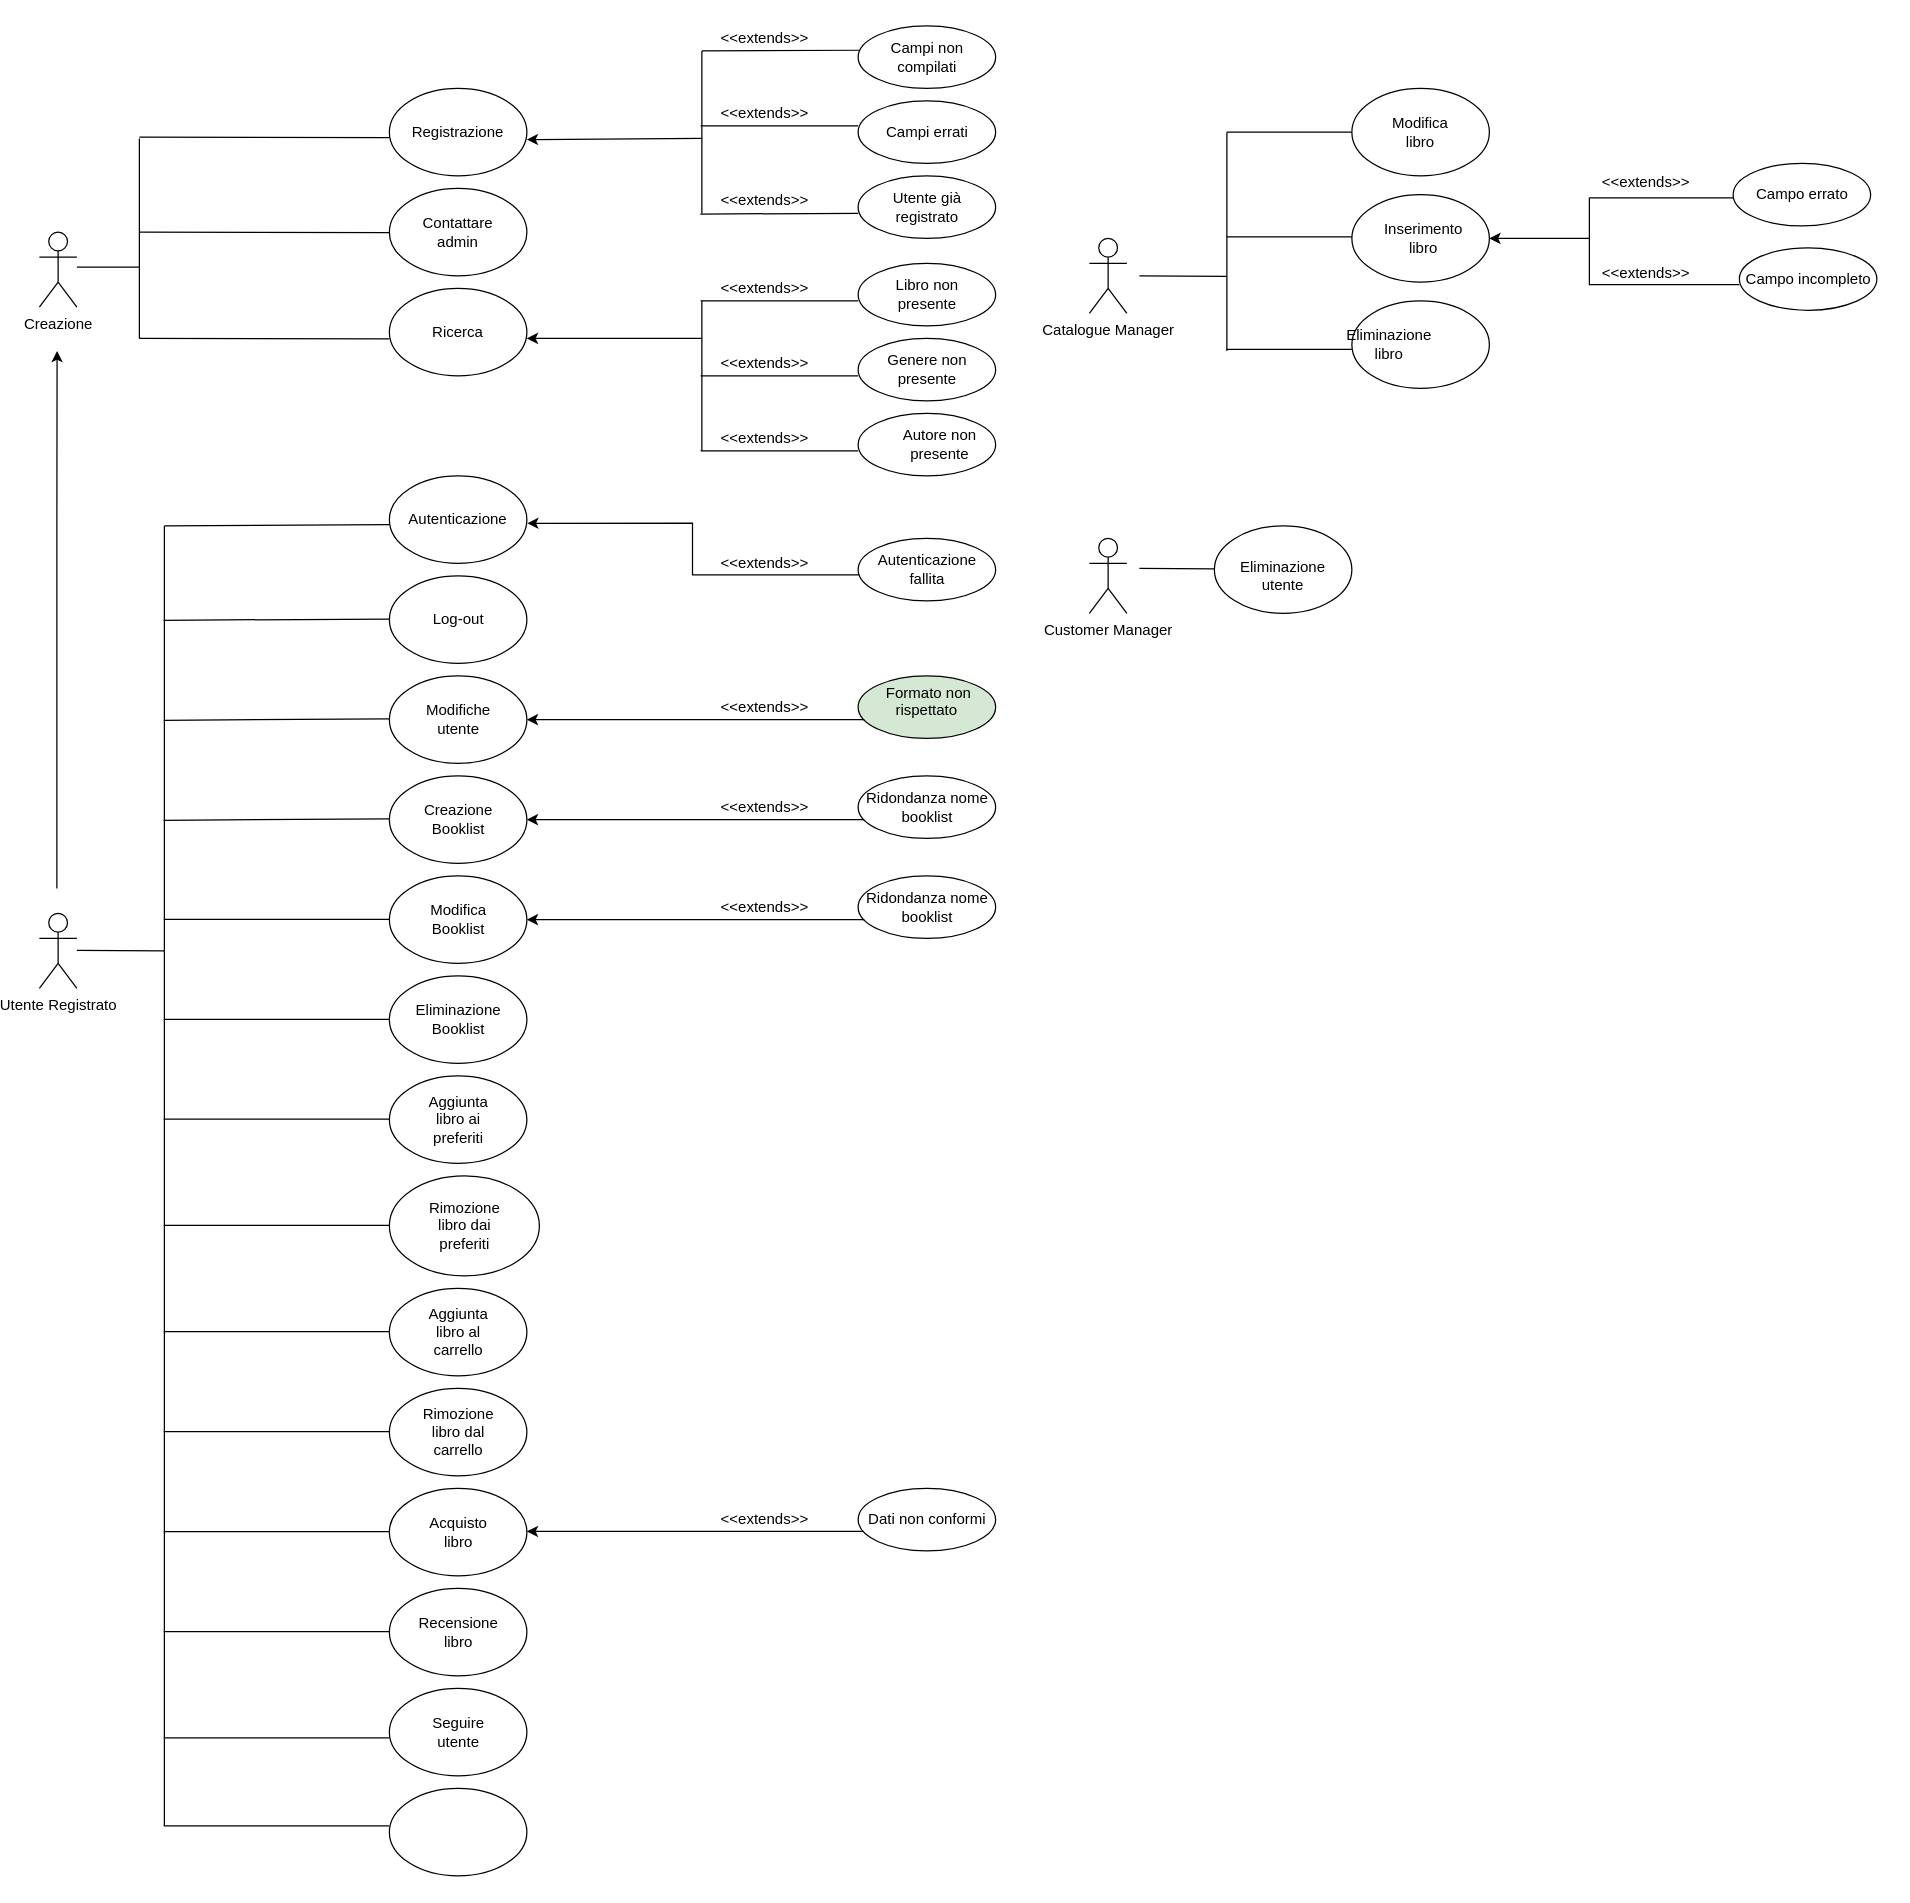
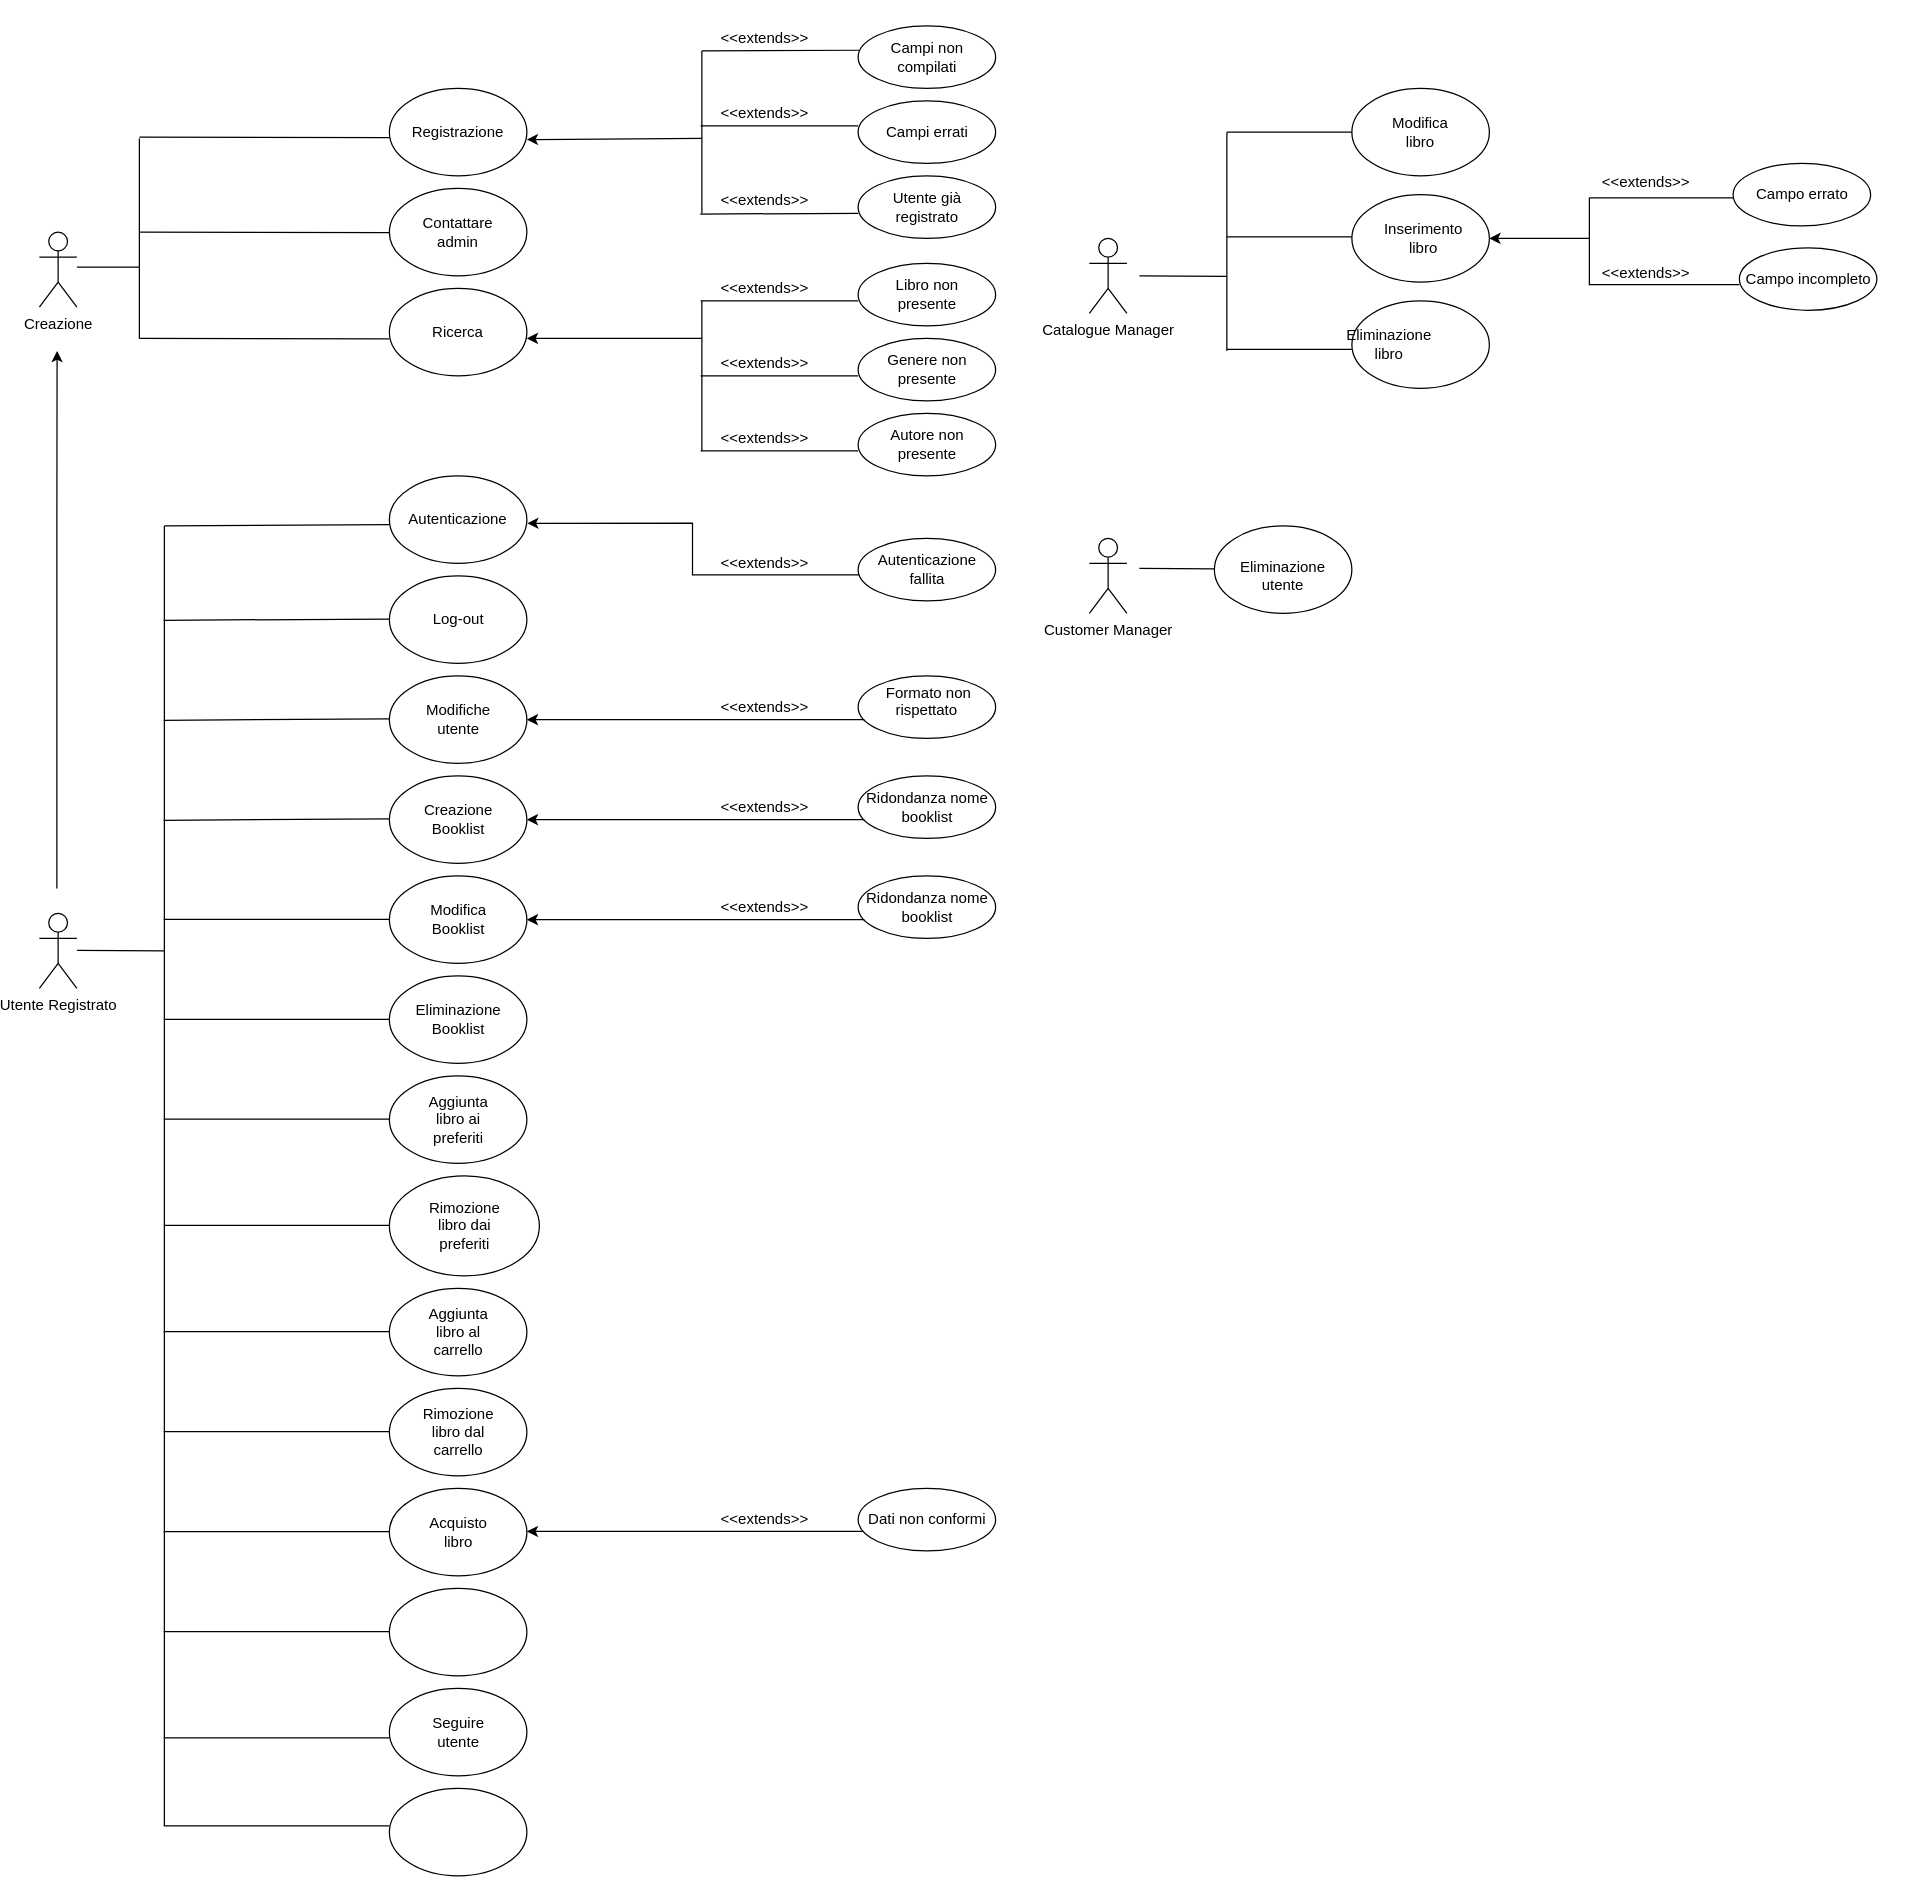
node "Autore non presente": moved (939, 444) -> (927, 444)
node "Formato non rispettato": fillcolor #d5e8d4 -> #ffffff
node "Recensione libro": removed
